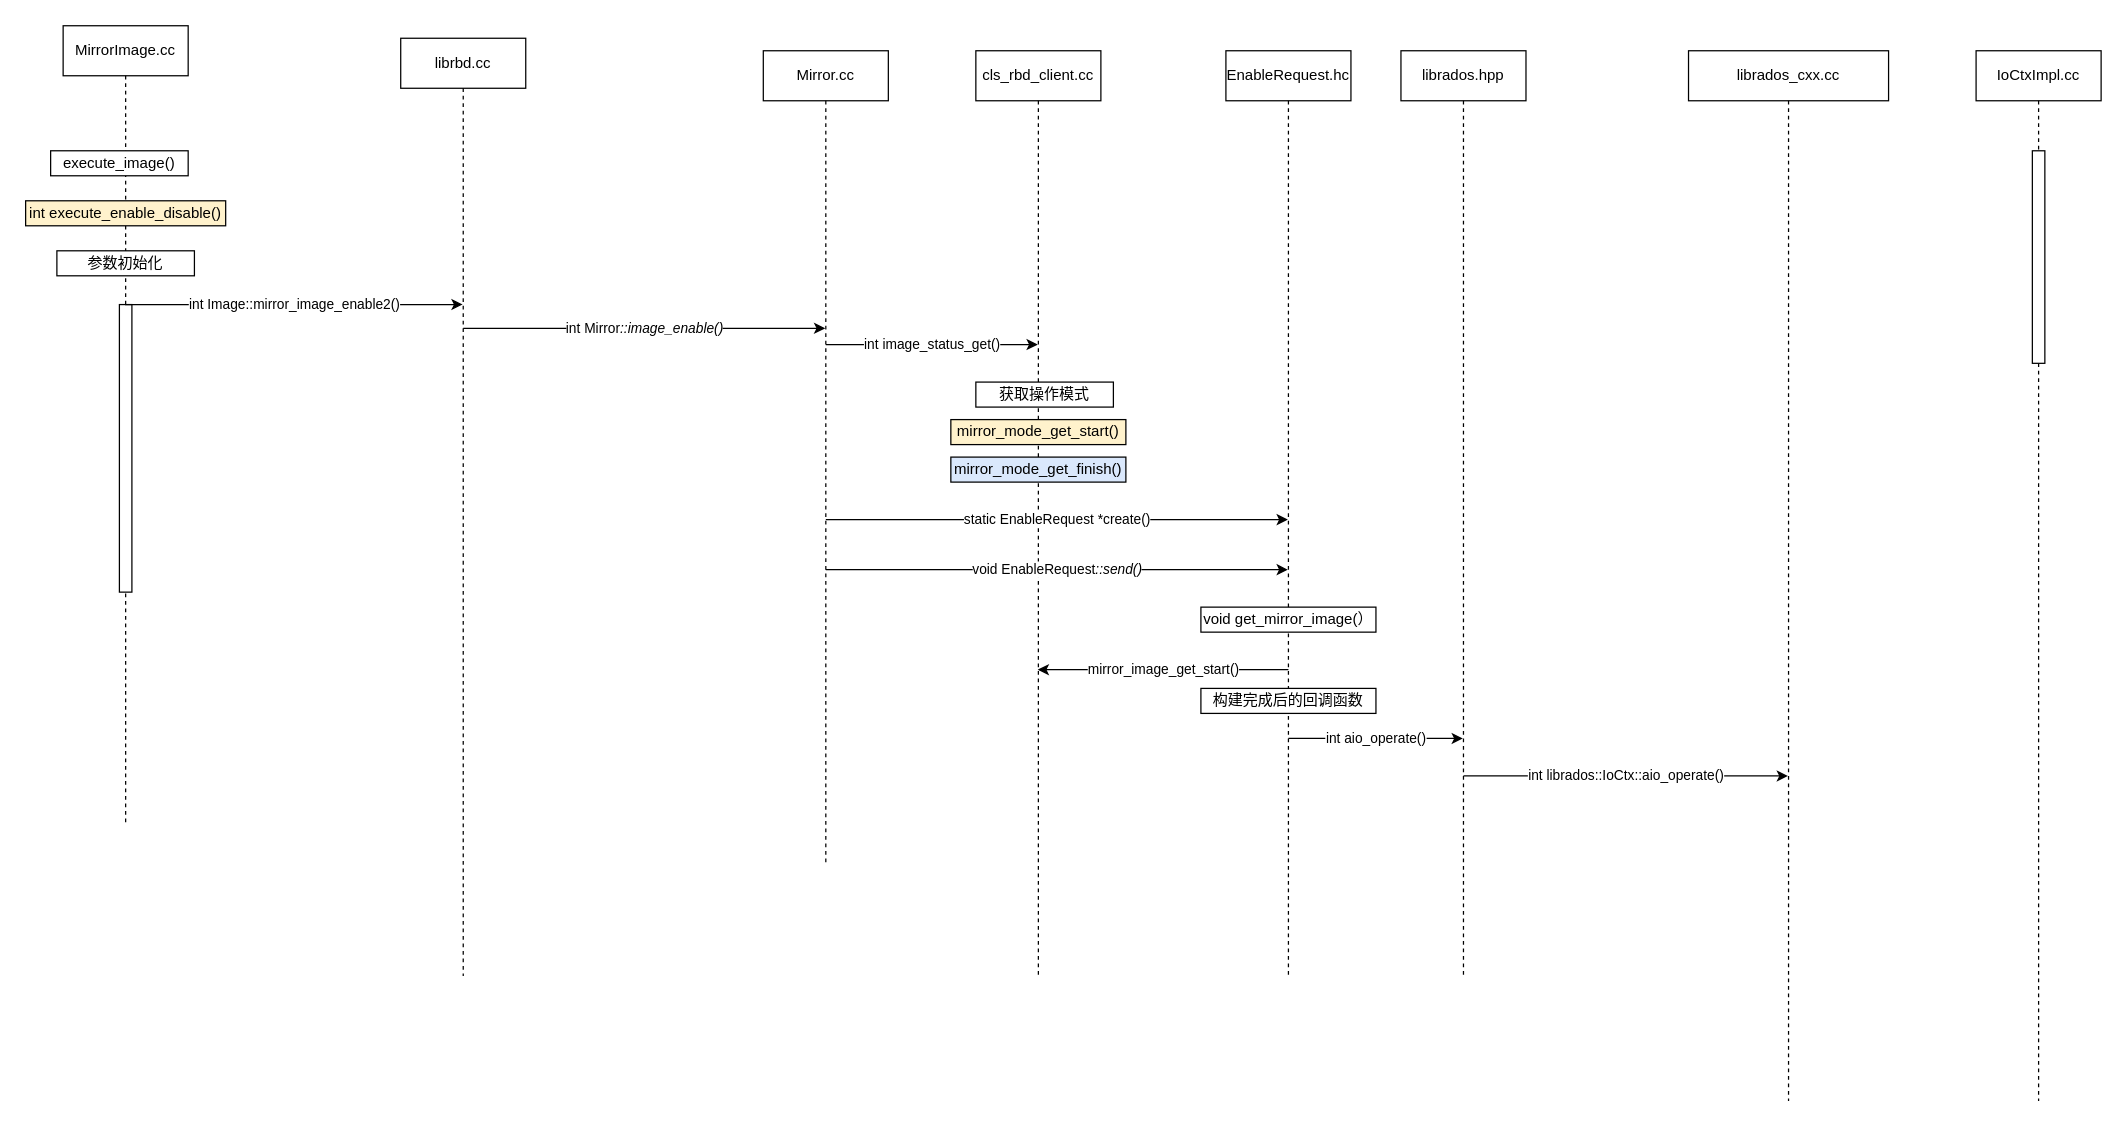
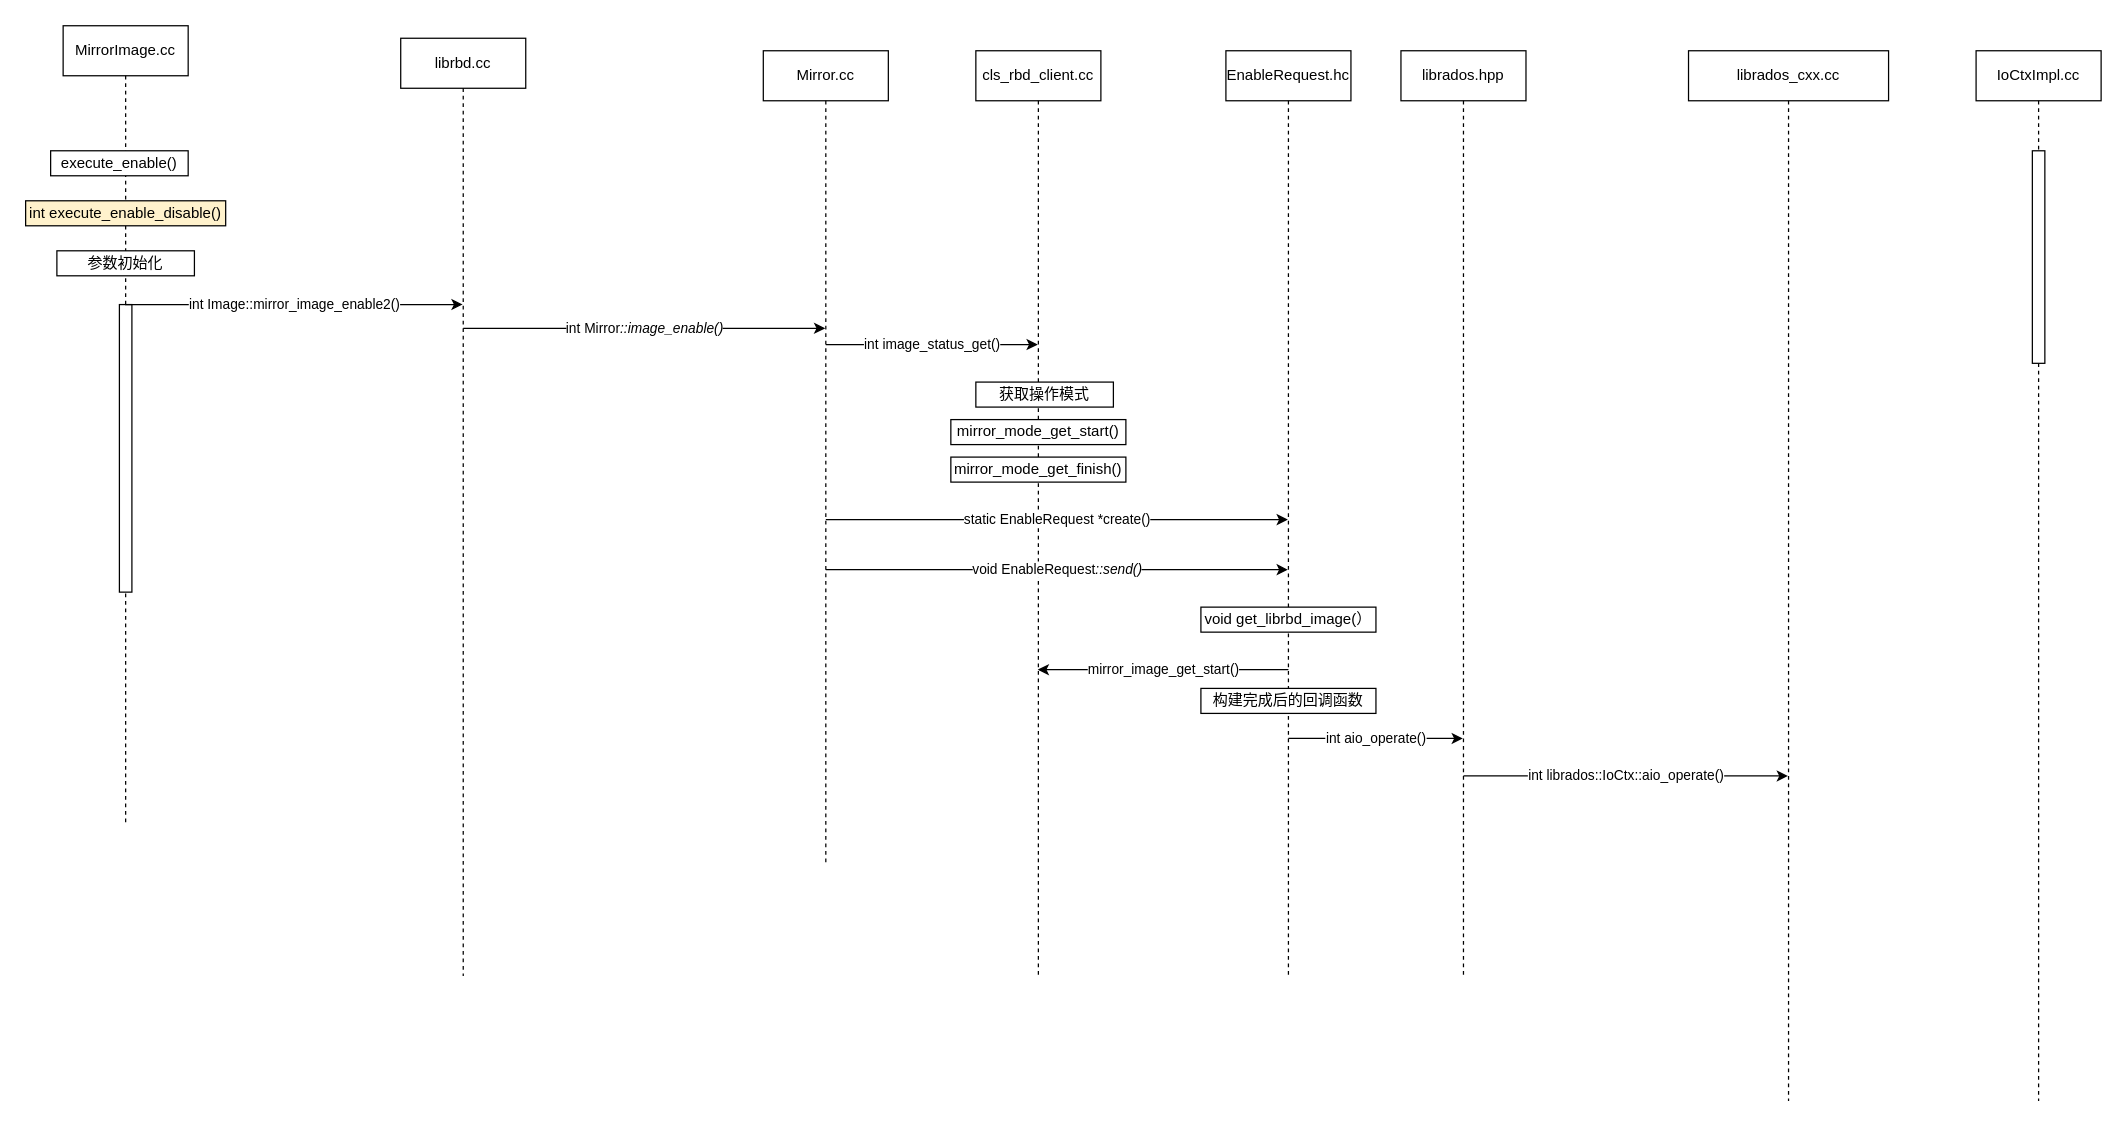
node "execute_image()": label "execute_image()" -> "execute_enable()"
node "mirror_mode_get_start()": fillcolor #fff2cc -> #ffffff
node "mirror_mode_get_finish()": fillcolor #dae8fc -> #ffffff
node "void get_mirror_image(）": label "void get_mirror_image(）" -> "void get_librbd_image(）"
